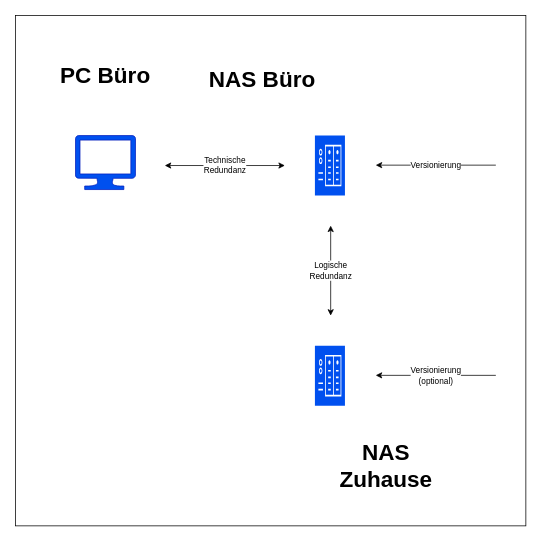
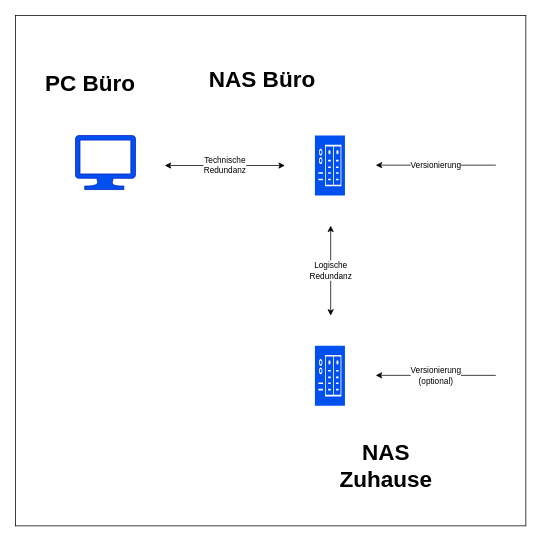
node "PC Büro": moved (105, 75) -> (90, 83)
